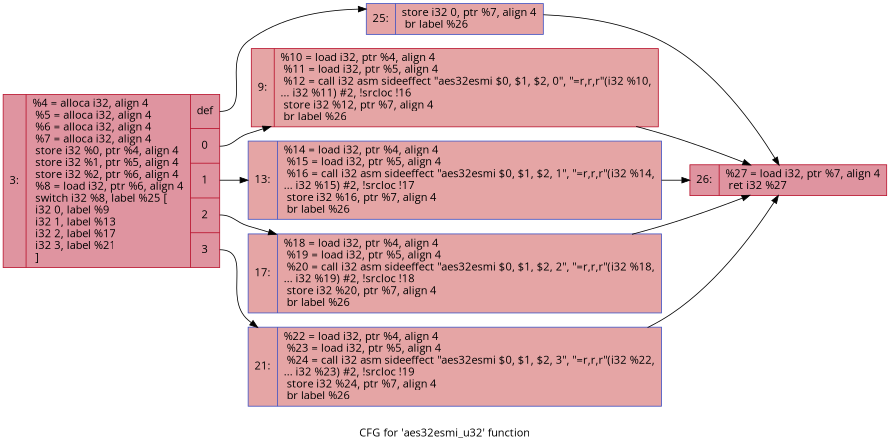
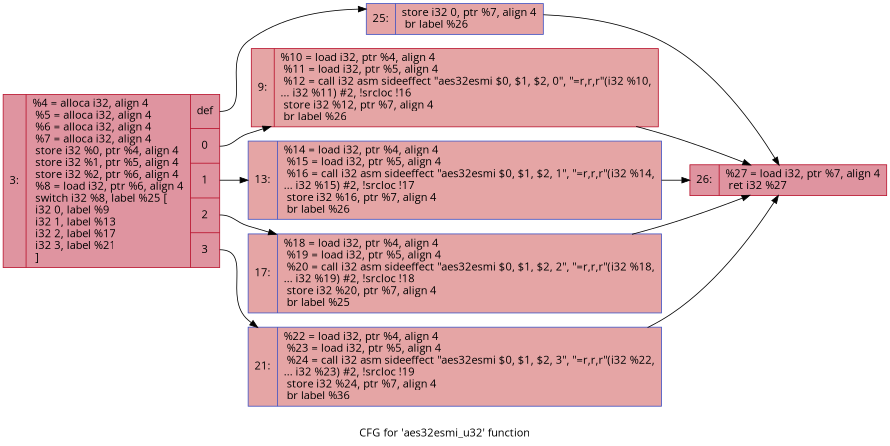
node "17:": text "br label %26" -> "br label %25"
node "21:": text "br label %26" -> "br label %36"
